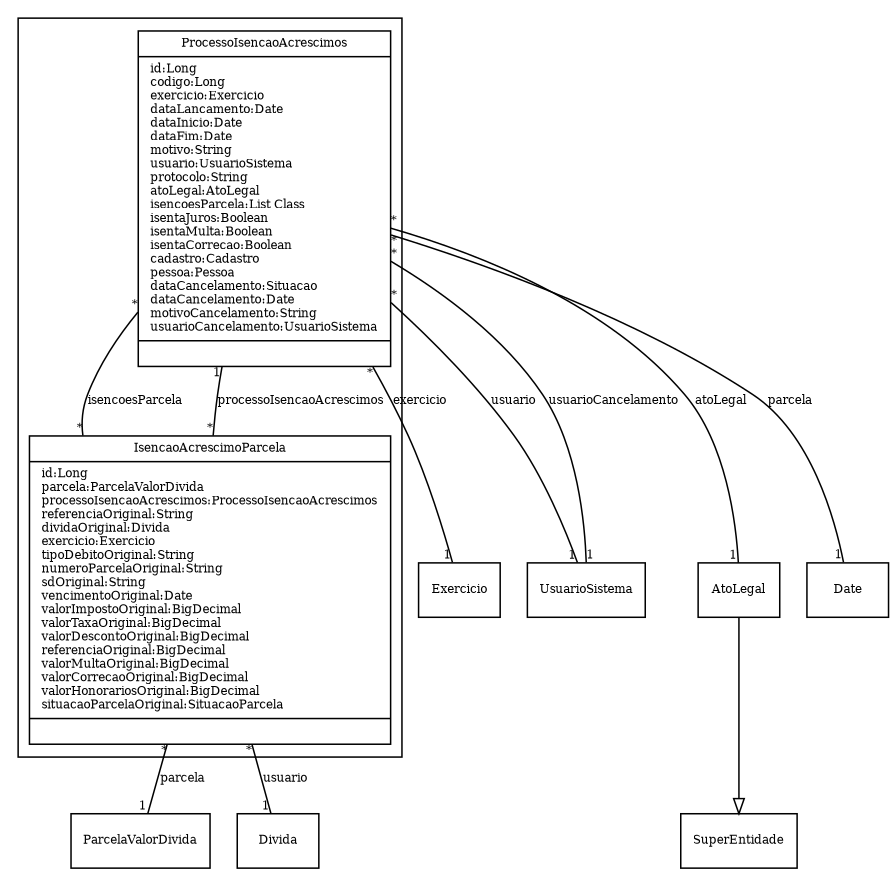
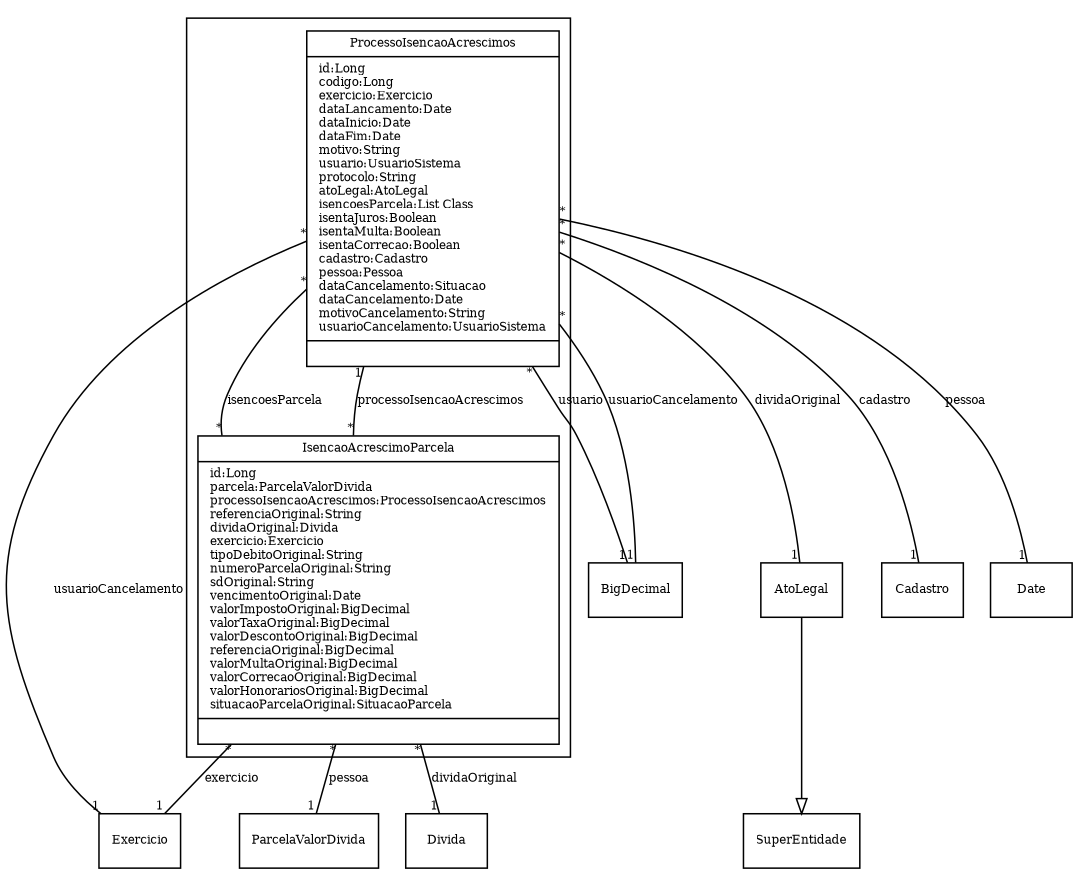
edge "ProcessoIsencaoAcrescimos" -- "Exercicio": label "exercicio" -> "usuarioCancelamento"
edge "ProcessoIsencaoAcrescimos" -- "AtoLegal": label "atoLegal" -> "dividaOriginal"
edge "ProcessoIsencaoAcrescimos" -- "Date": label "parcela" -> "pessoa"
node "UsuarioSistema": label "UsuarioSistema" -> "BigDecimal"
node "Cadastro": added
edge "IsencaoAcrescimoParcela" -- "ParcelaValorDivida": label "parcela" -> "pessoa"
edge "IsencaoAcrescimoParcela" -- "Exercicio": added, label "exercicio"
edge "IsencaoAcrescimoParcela" -- "Divida": label "usuario" -> "dividaOriginal"
